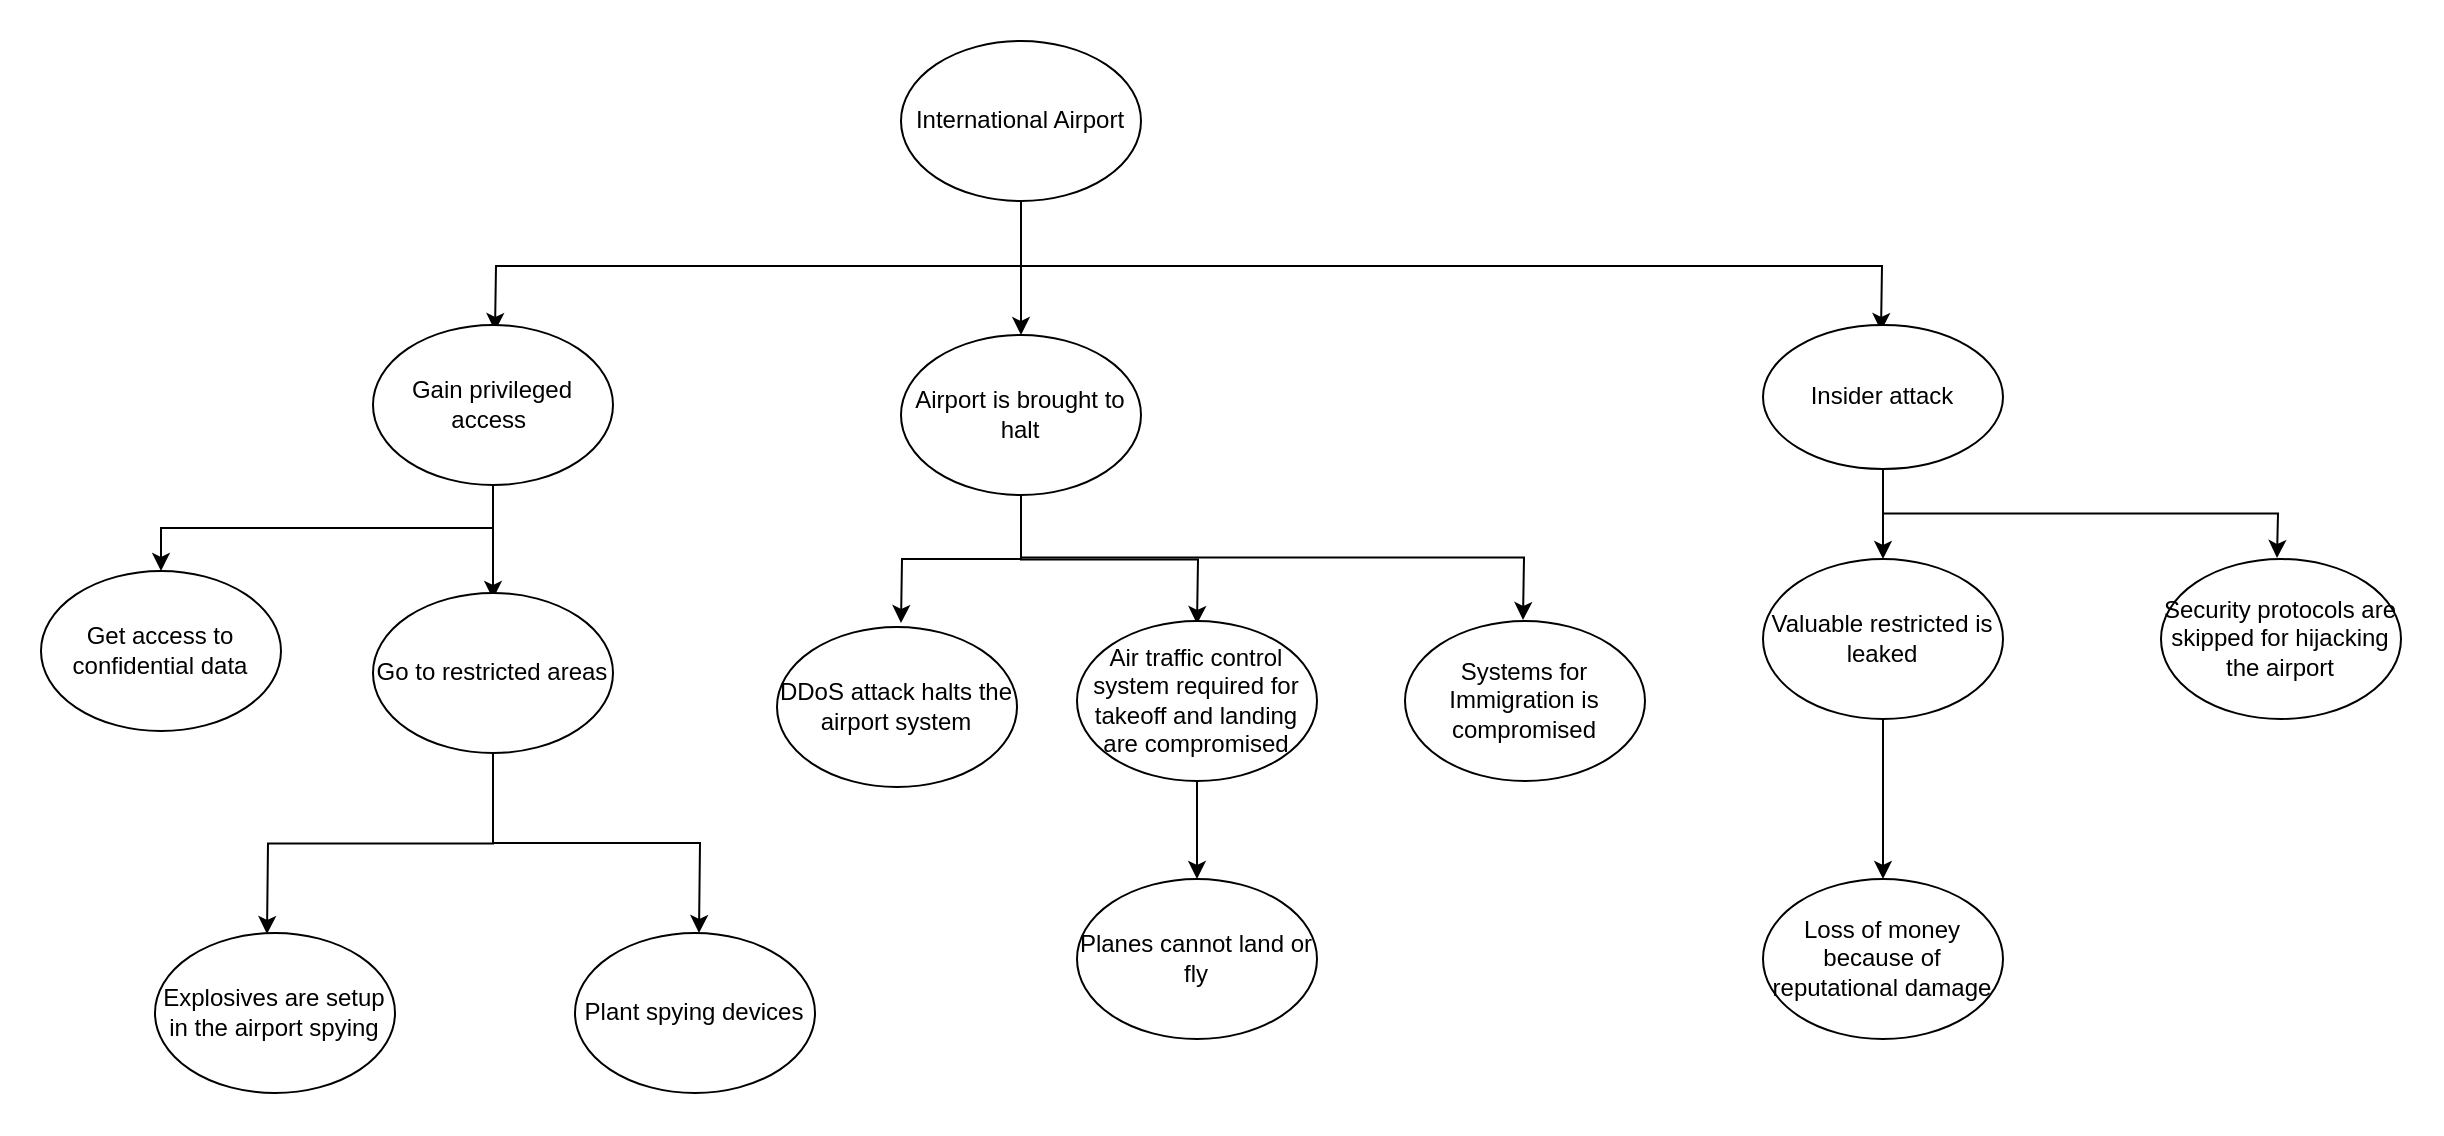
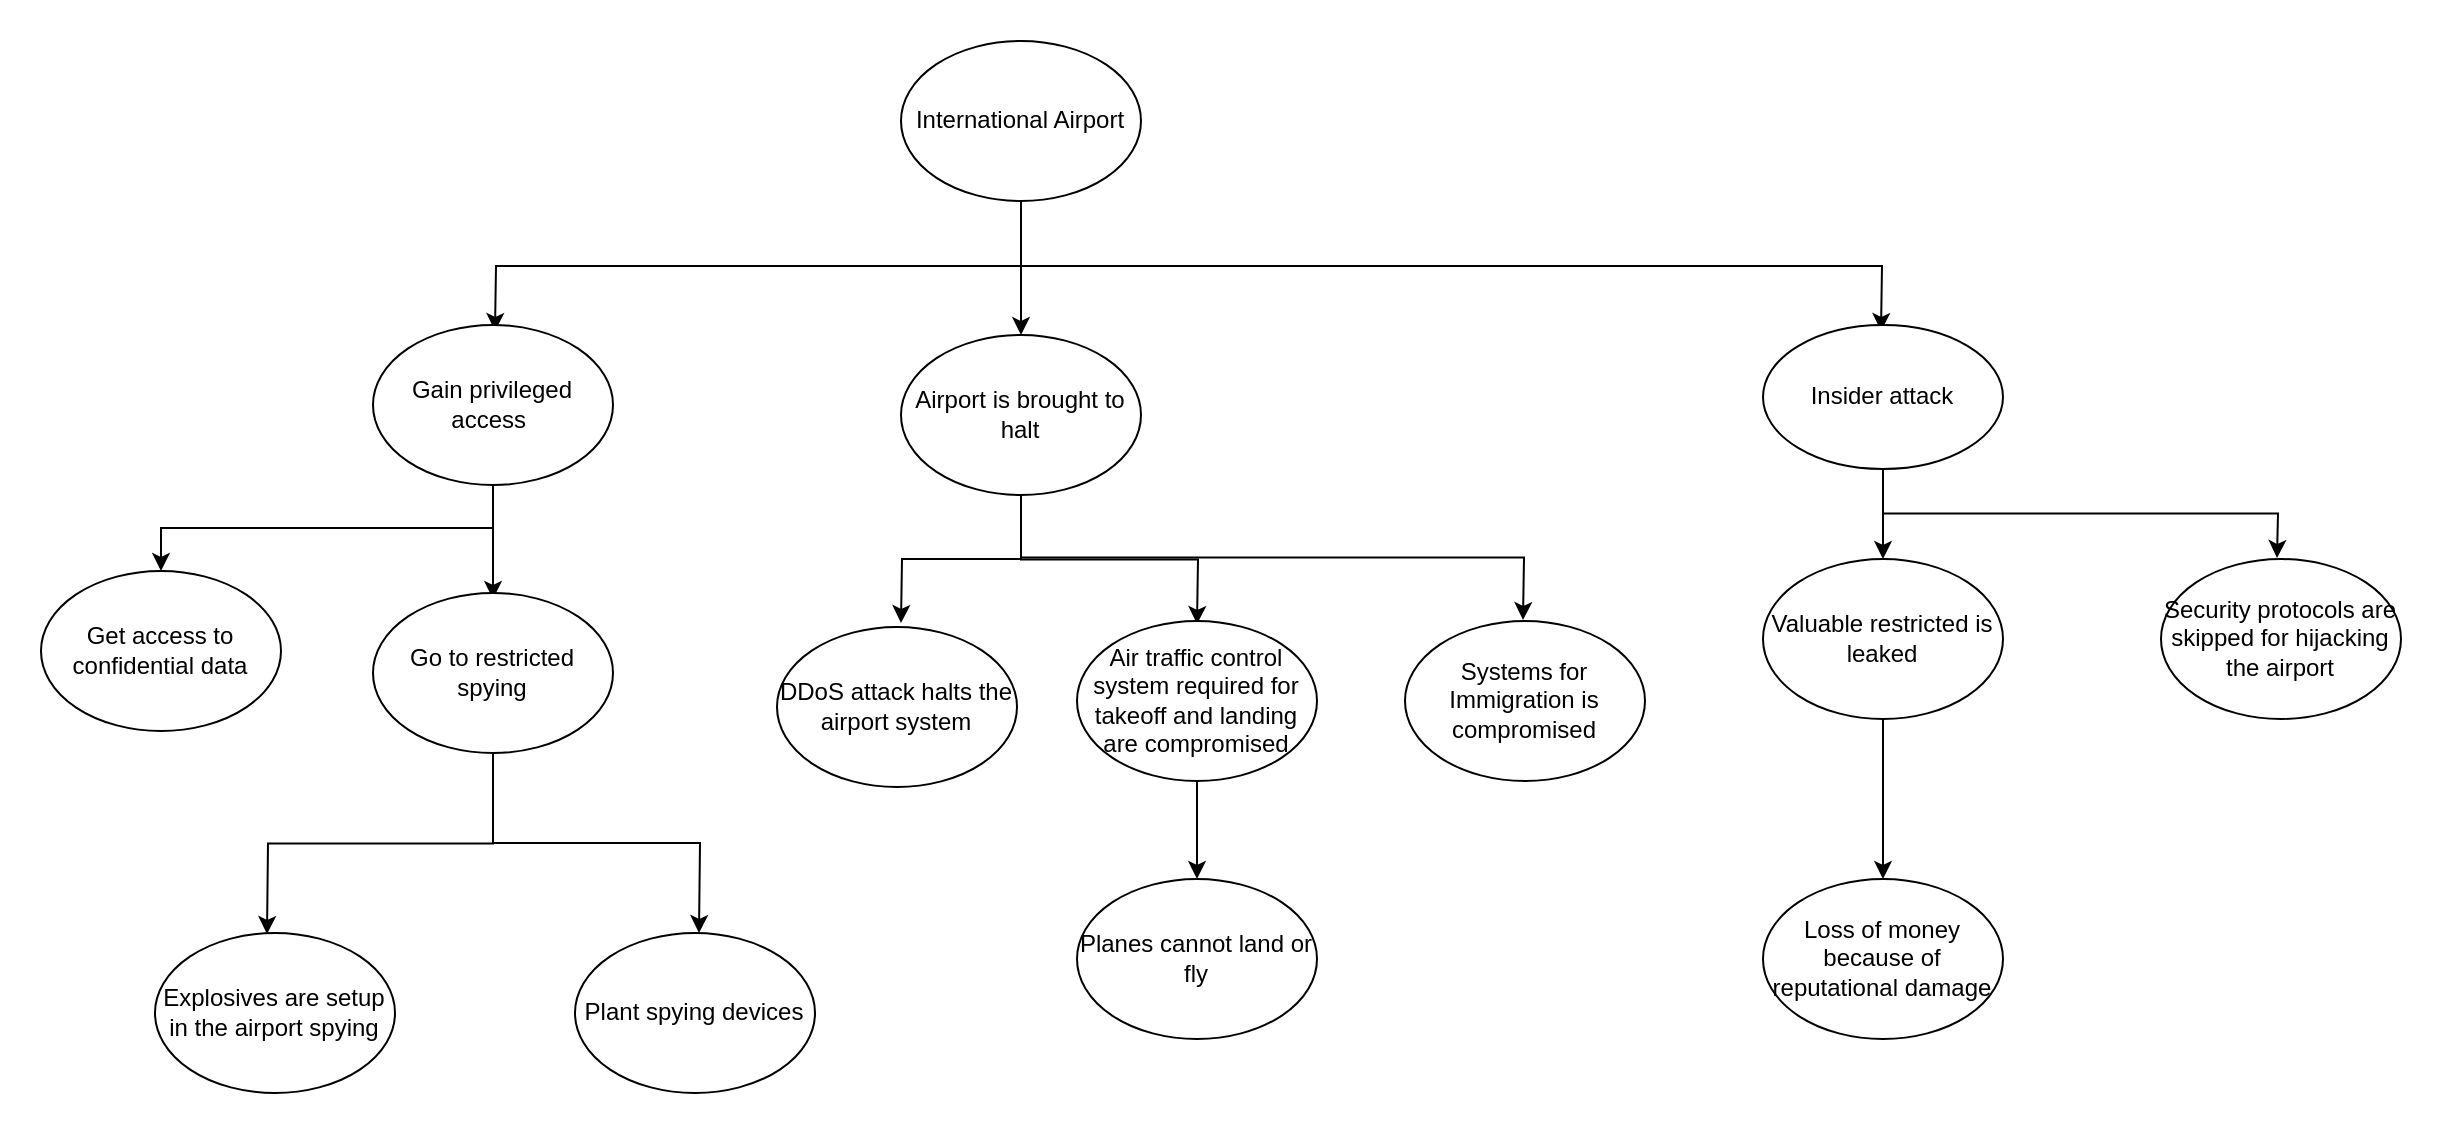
node "Go to restricted areas": label "Go to restricted areas" -> "Go to restricted spying"
